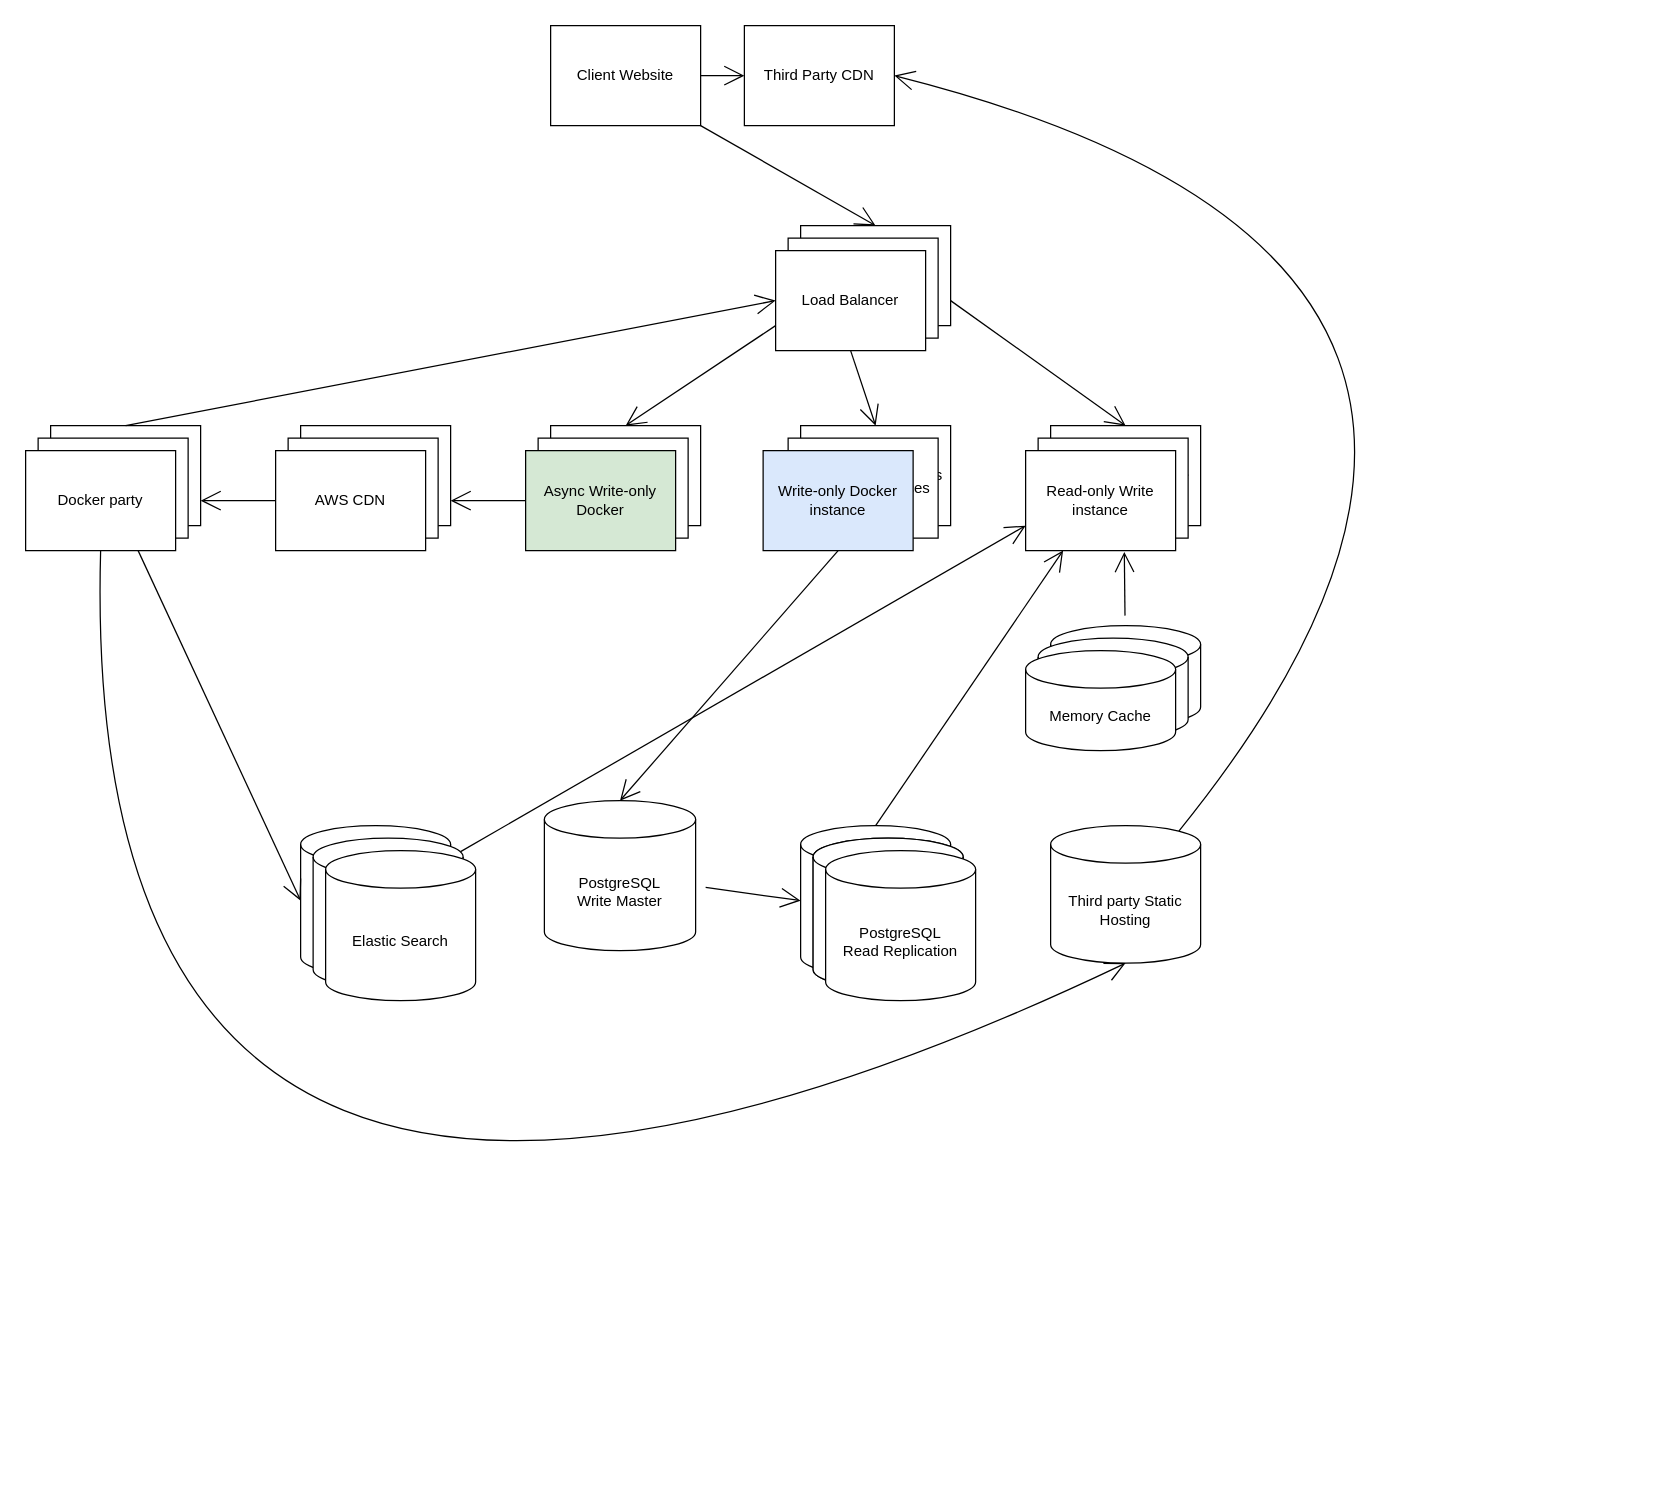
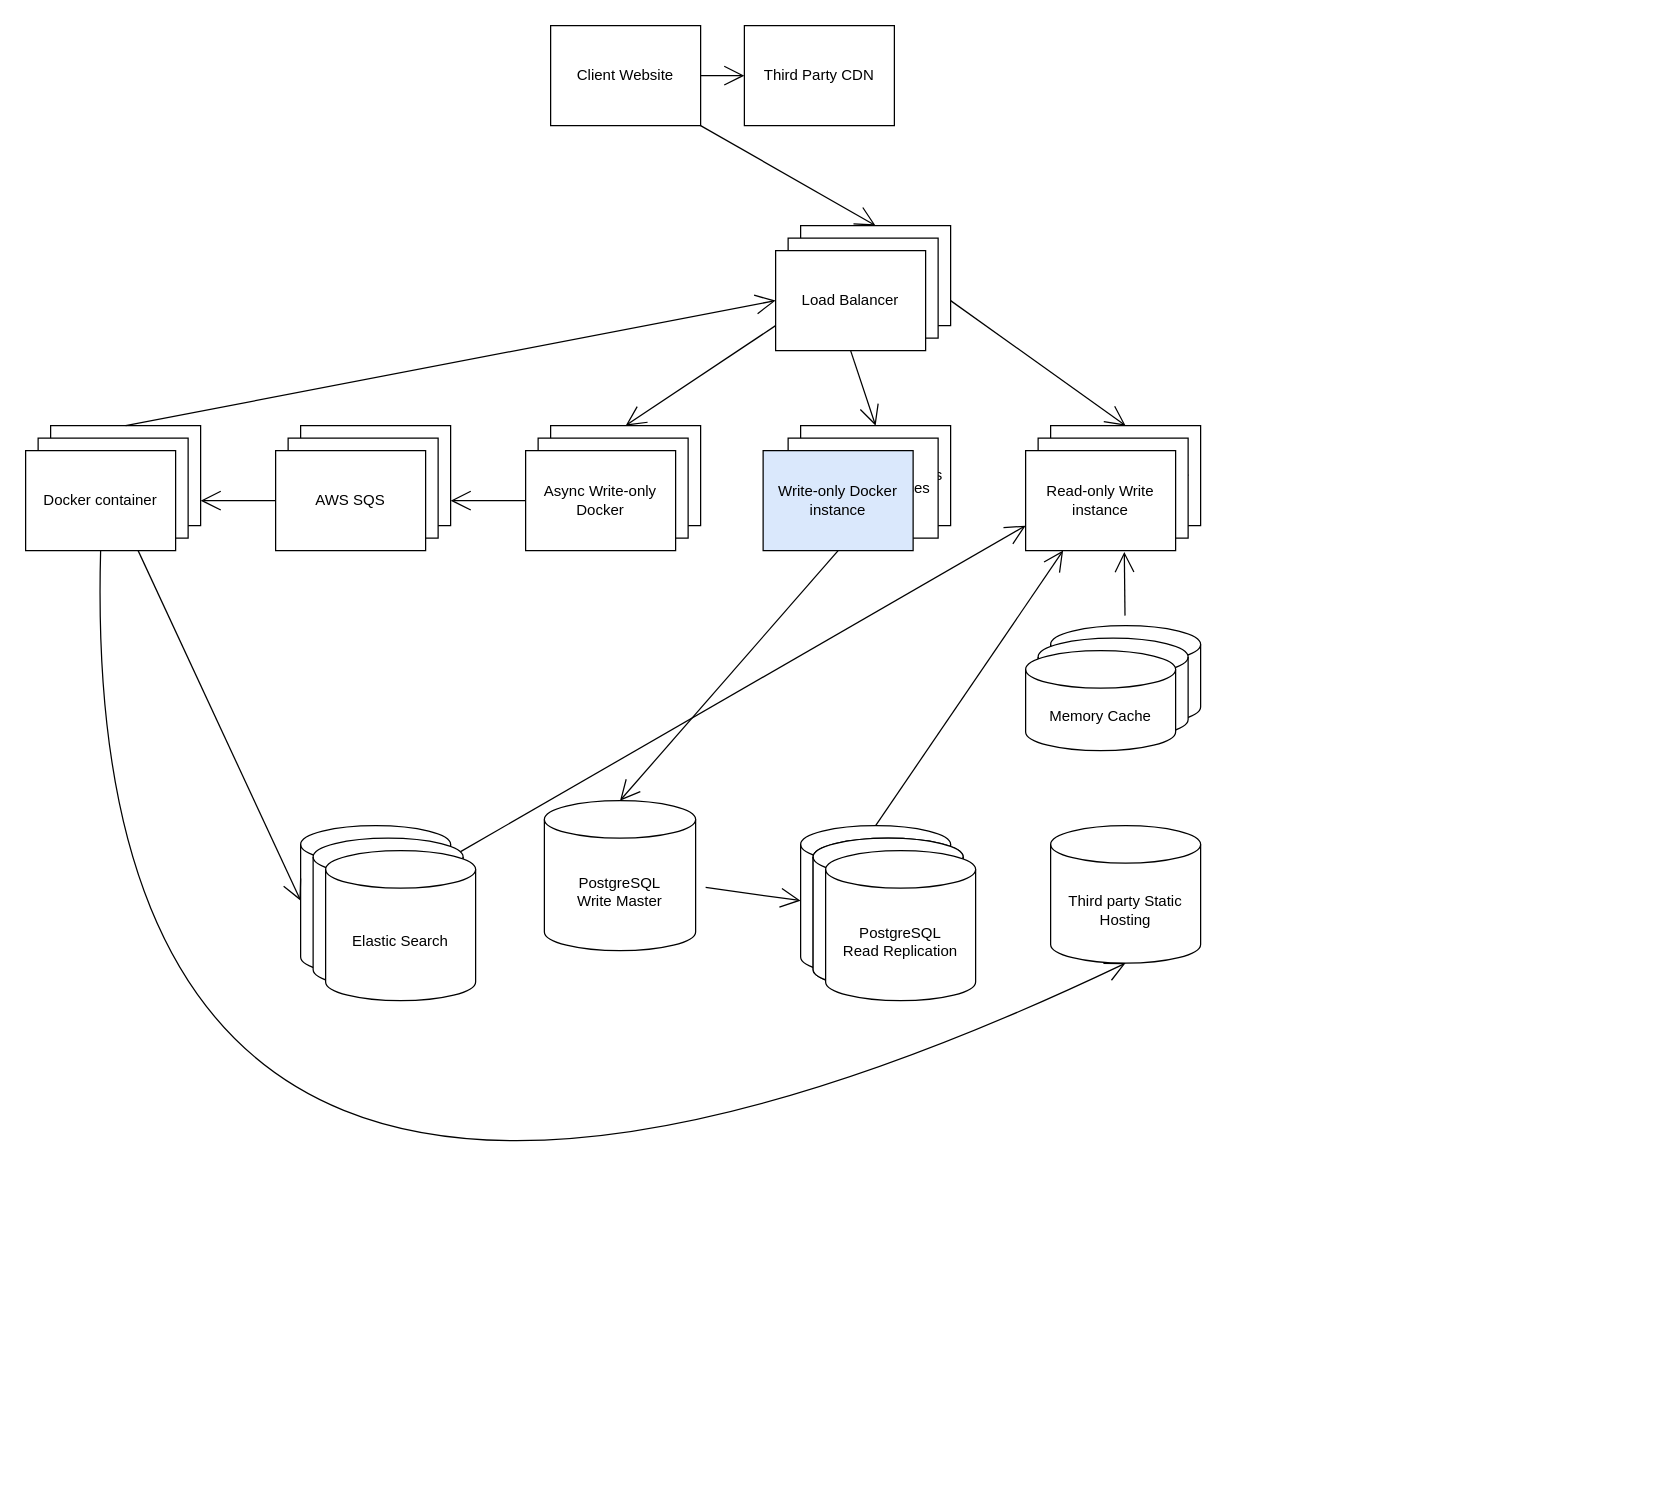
edge "Third party Static Hosting" -> "Third Party CDN": removed
node "Docker party": label "Docker party" -> "Docker container"
node "AWS CDN": label "AWS CDN" -> "AWS SQS"
node "Async Write-only Docker": fillcolor #d5e8d4 -> #ffffff
